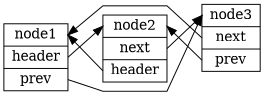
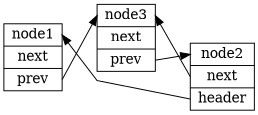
edge "node3" -> "node1": removed
edge "node1" -> "node2": removed
node "node1": text "header" -> "next"
